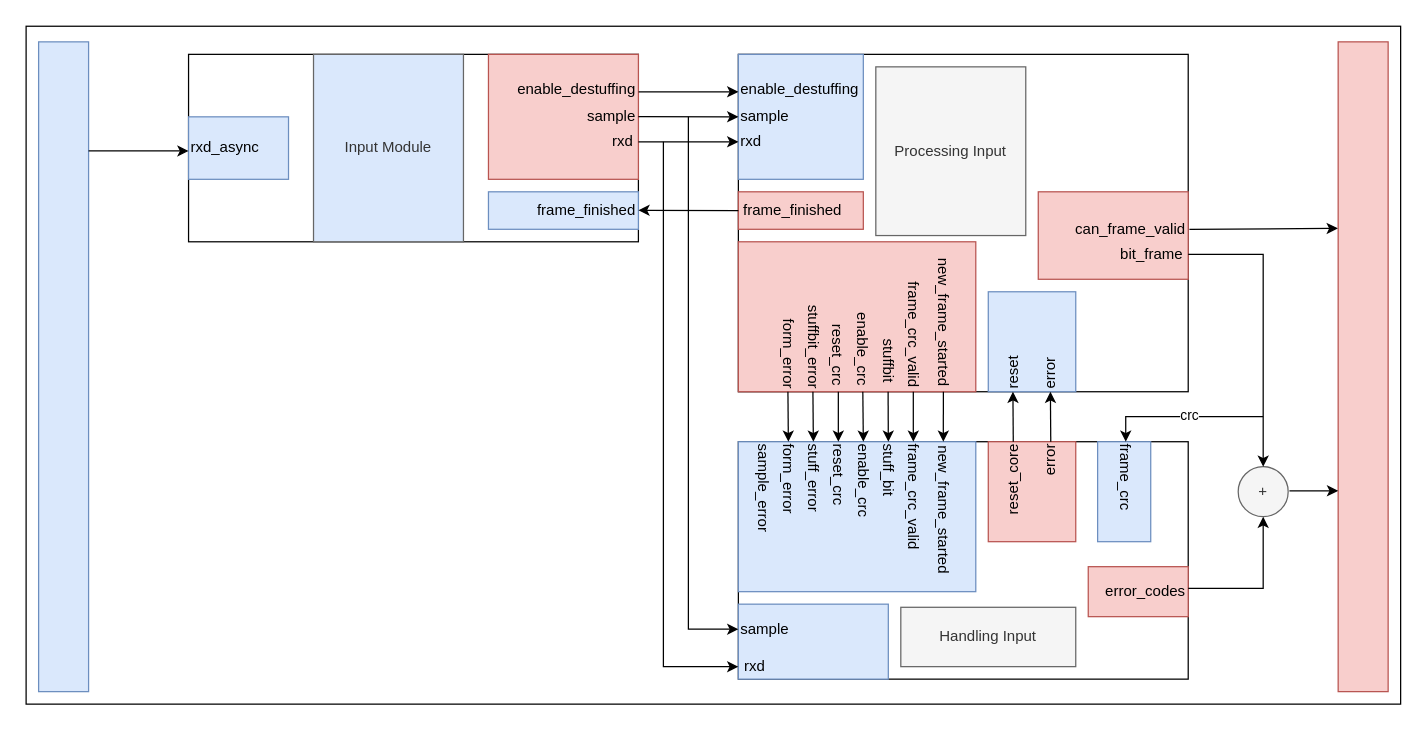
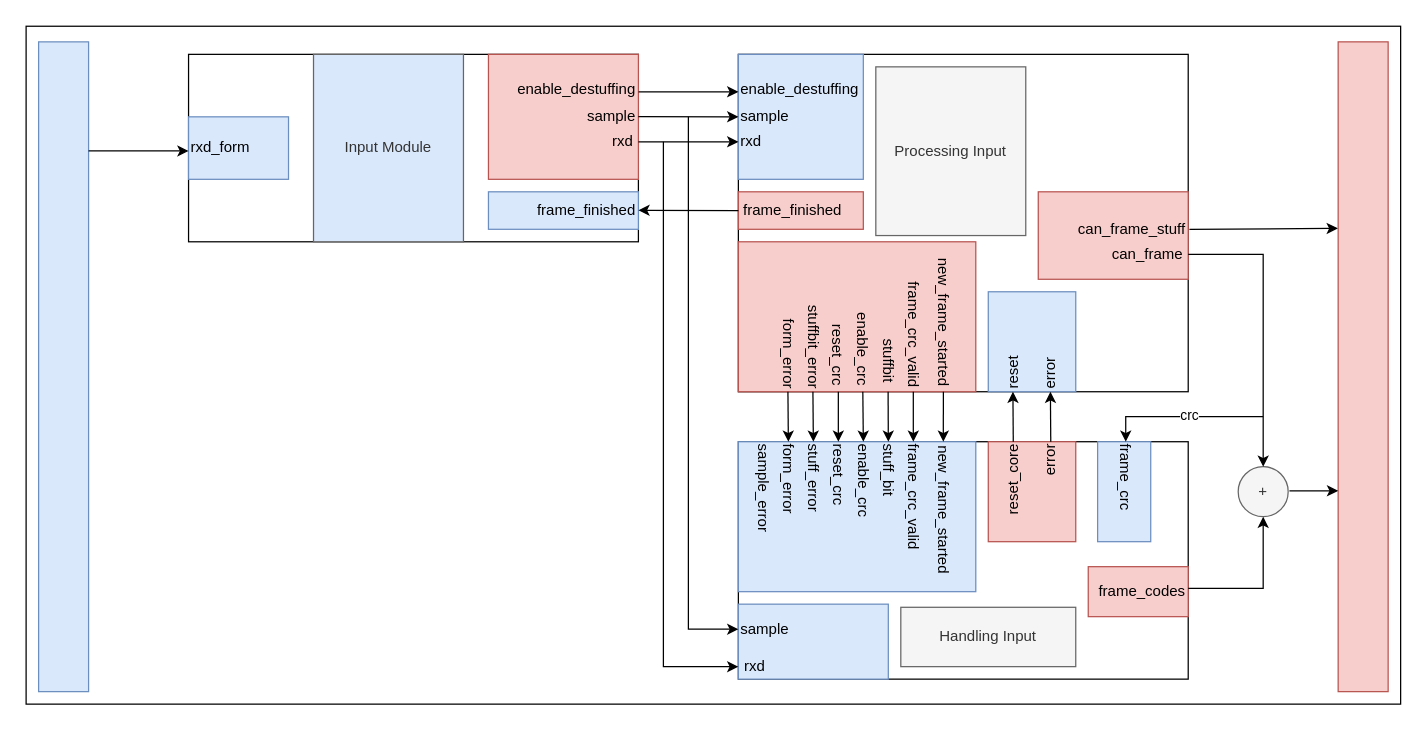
node "rxd_async": label "rxd_async" -> "rxd_form"
node "can_frame_valid": label "can_frame_valid" -> "can_frame_stuff"
node "bit_frame": label "bit_frame" -> "can_frame"
node "error_codes": label "error_codes" -> "frame_codes"
